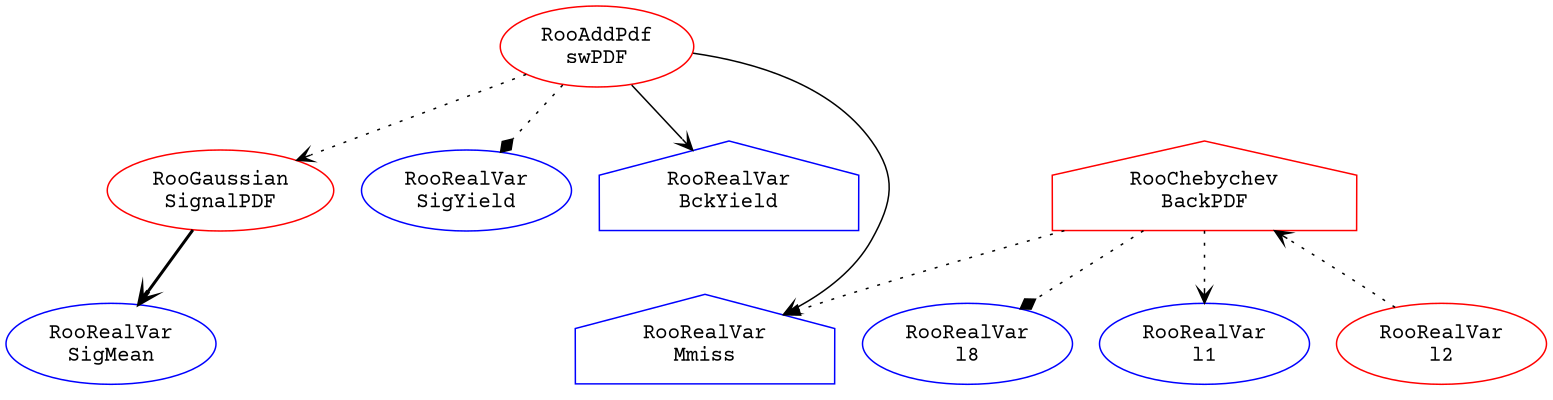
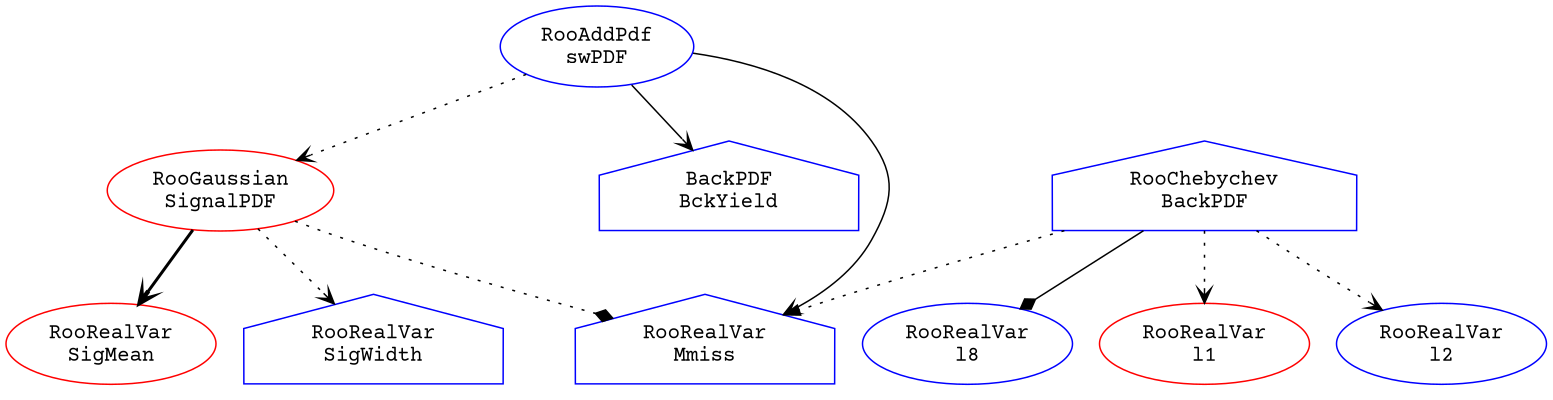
node "RooAddPdf swPDF": color red -> blue
node "RooRealVar SigYield": removed
node "RooRealVar BckYield": label "RooRealVar BckYield" -> "BackPDF BckYield"
node "RooChebychev BackPDF": color red -> blue
edge "RooChebychev BackPDF" -> "RooRealVar l8": style dotted -> solid
edge "RooGaussian SignalPDF" -> "RooRealVar Mmiss": added
edge "RooRealVar l2" -> "RooChebychev BackPDF": reversed
node "RooRealVar SigMean": color blue -> red
node "RooRealVar SigWidth": added
node "RooRealVar l1": color blue -> red
node "RooRealVar l2": color red -> blue
